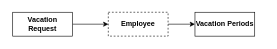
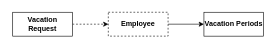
edge "Vacation Request" -> "Employee": style solid -> dashed
node "Vacation Periods": moved (225, 24) -> (234, 24)
